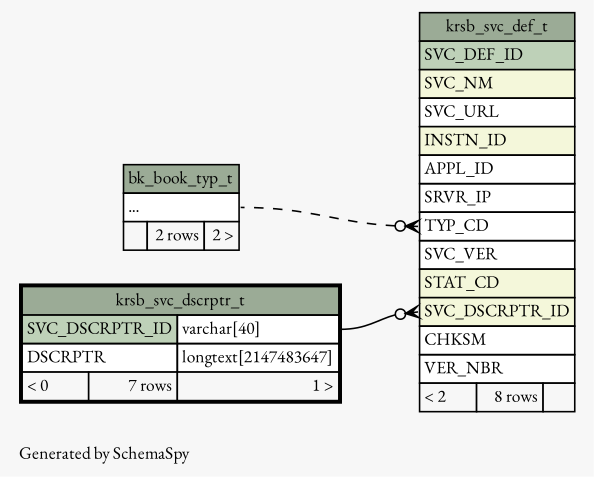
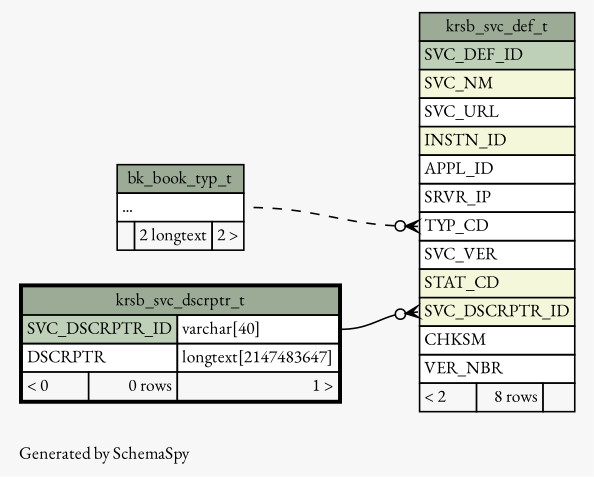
node "bk_book_typ_t": text "2 rows" -> "2 longtext"
node "krsb_svc_dscrptr_t": text "7 rows" -> "0 rows"
